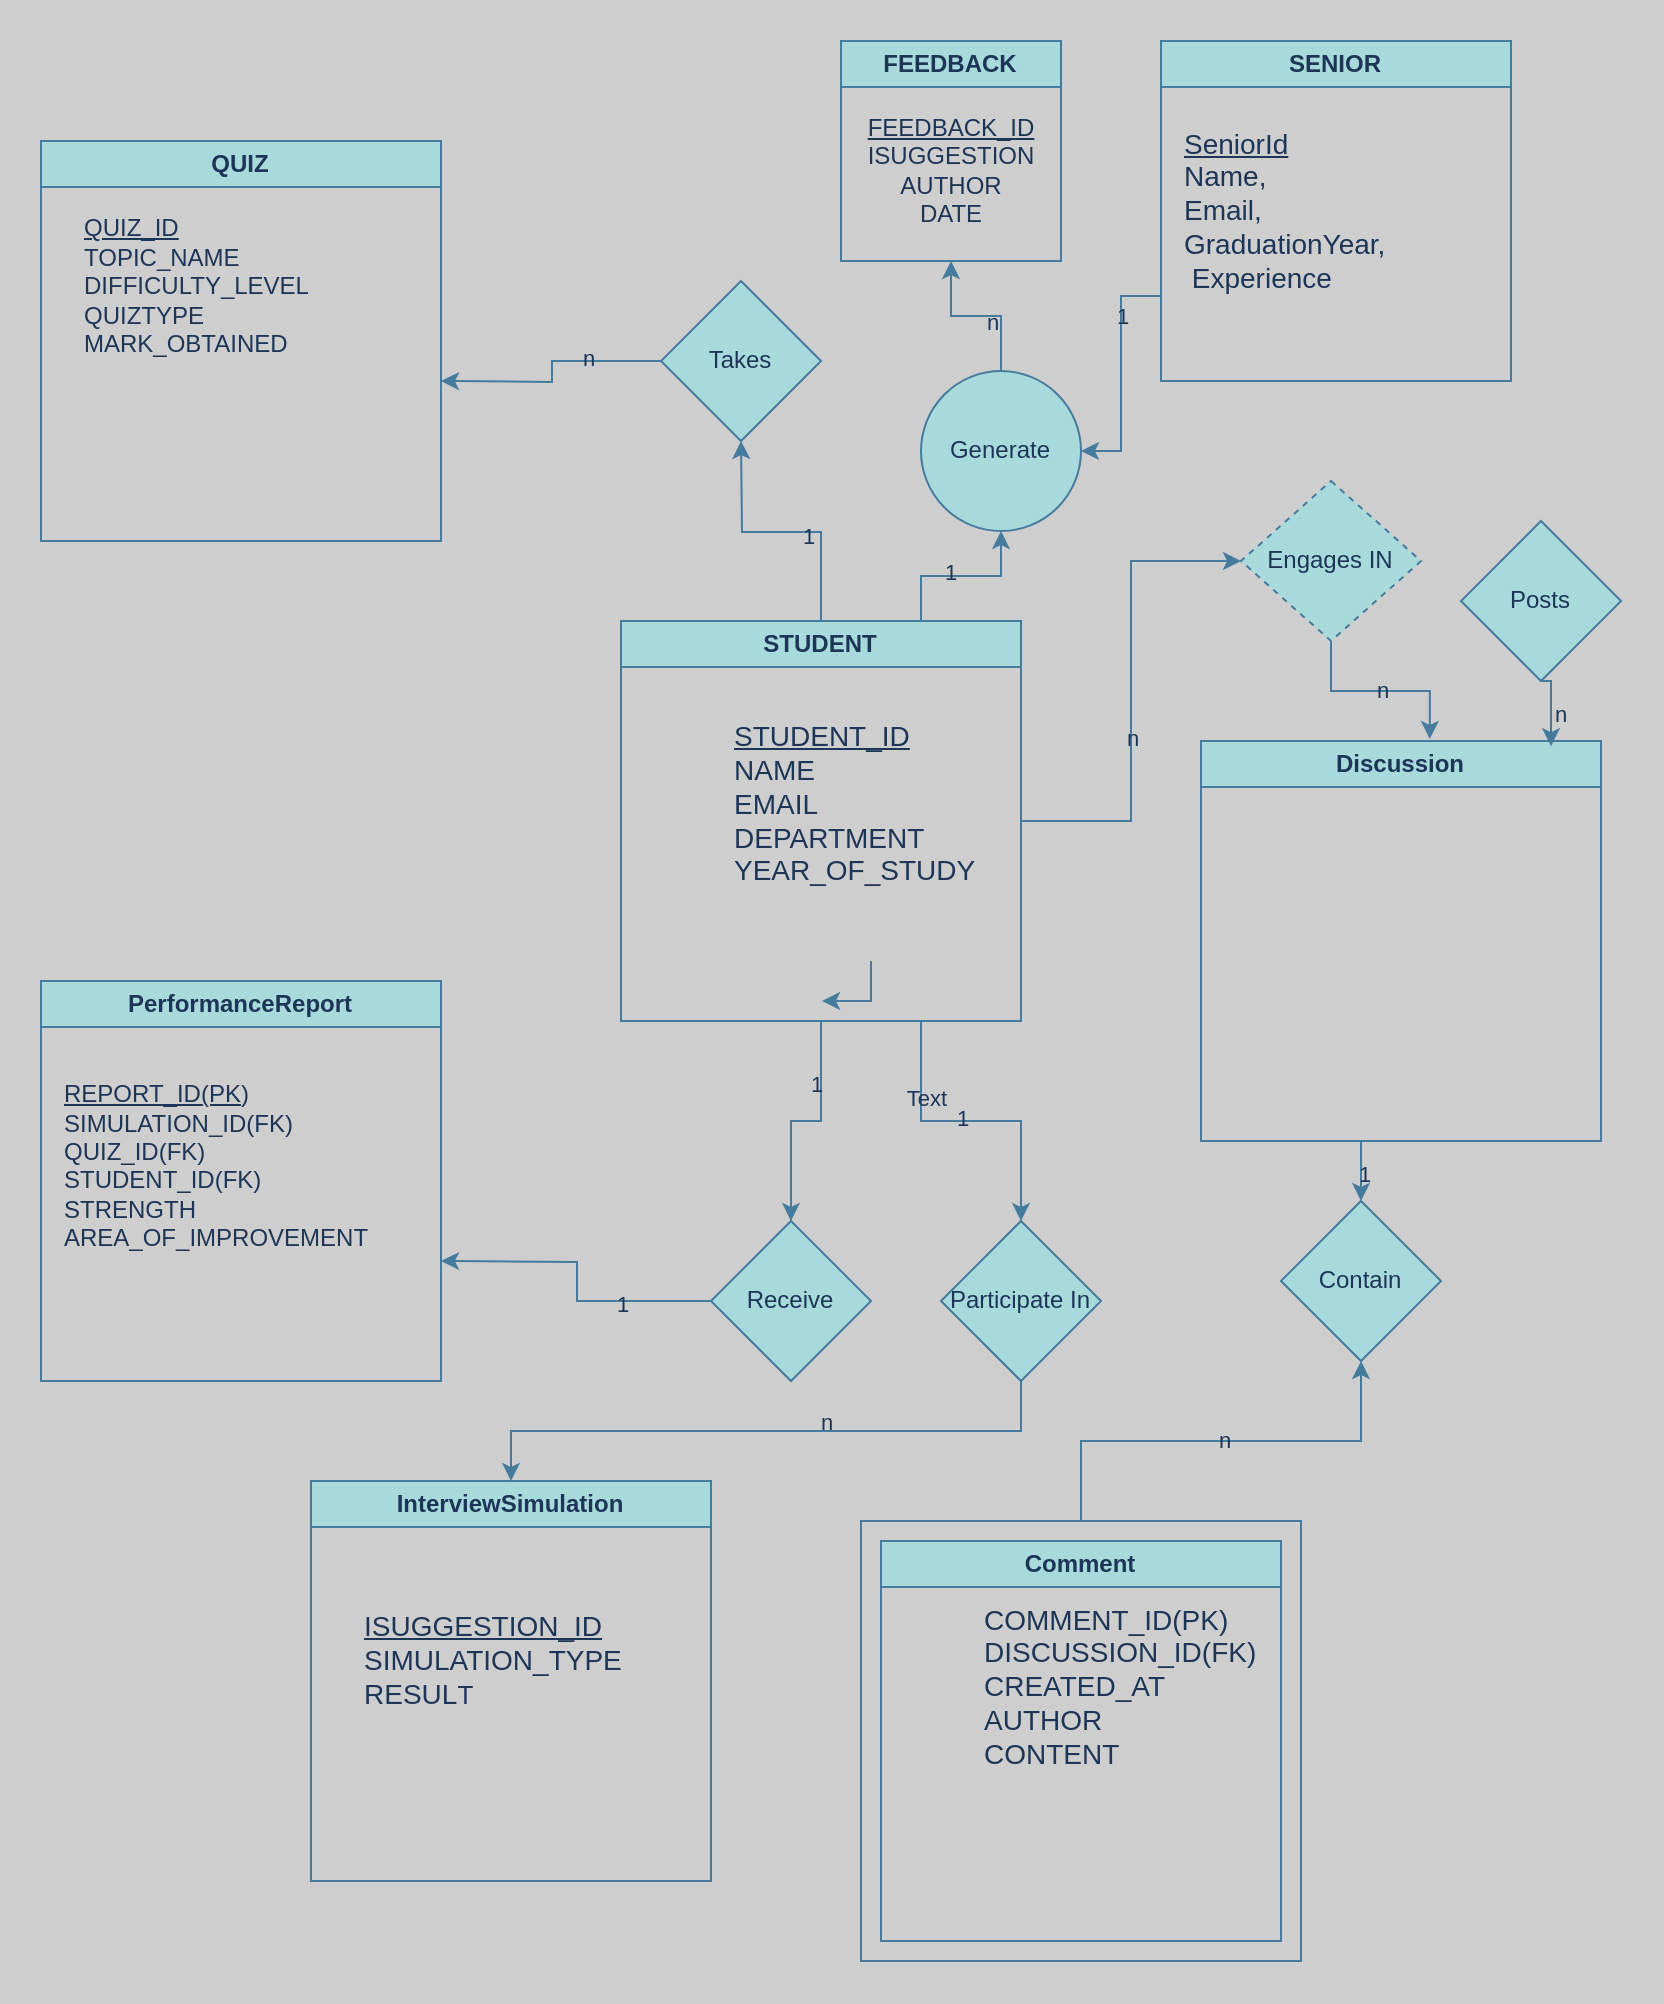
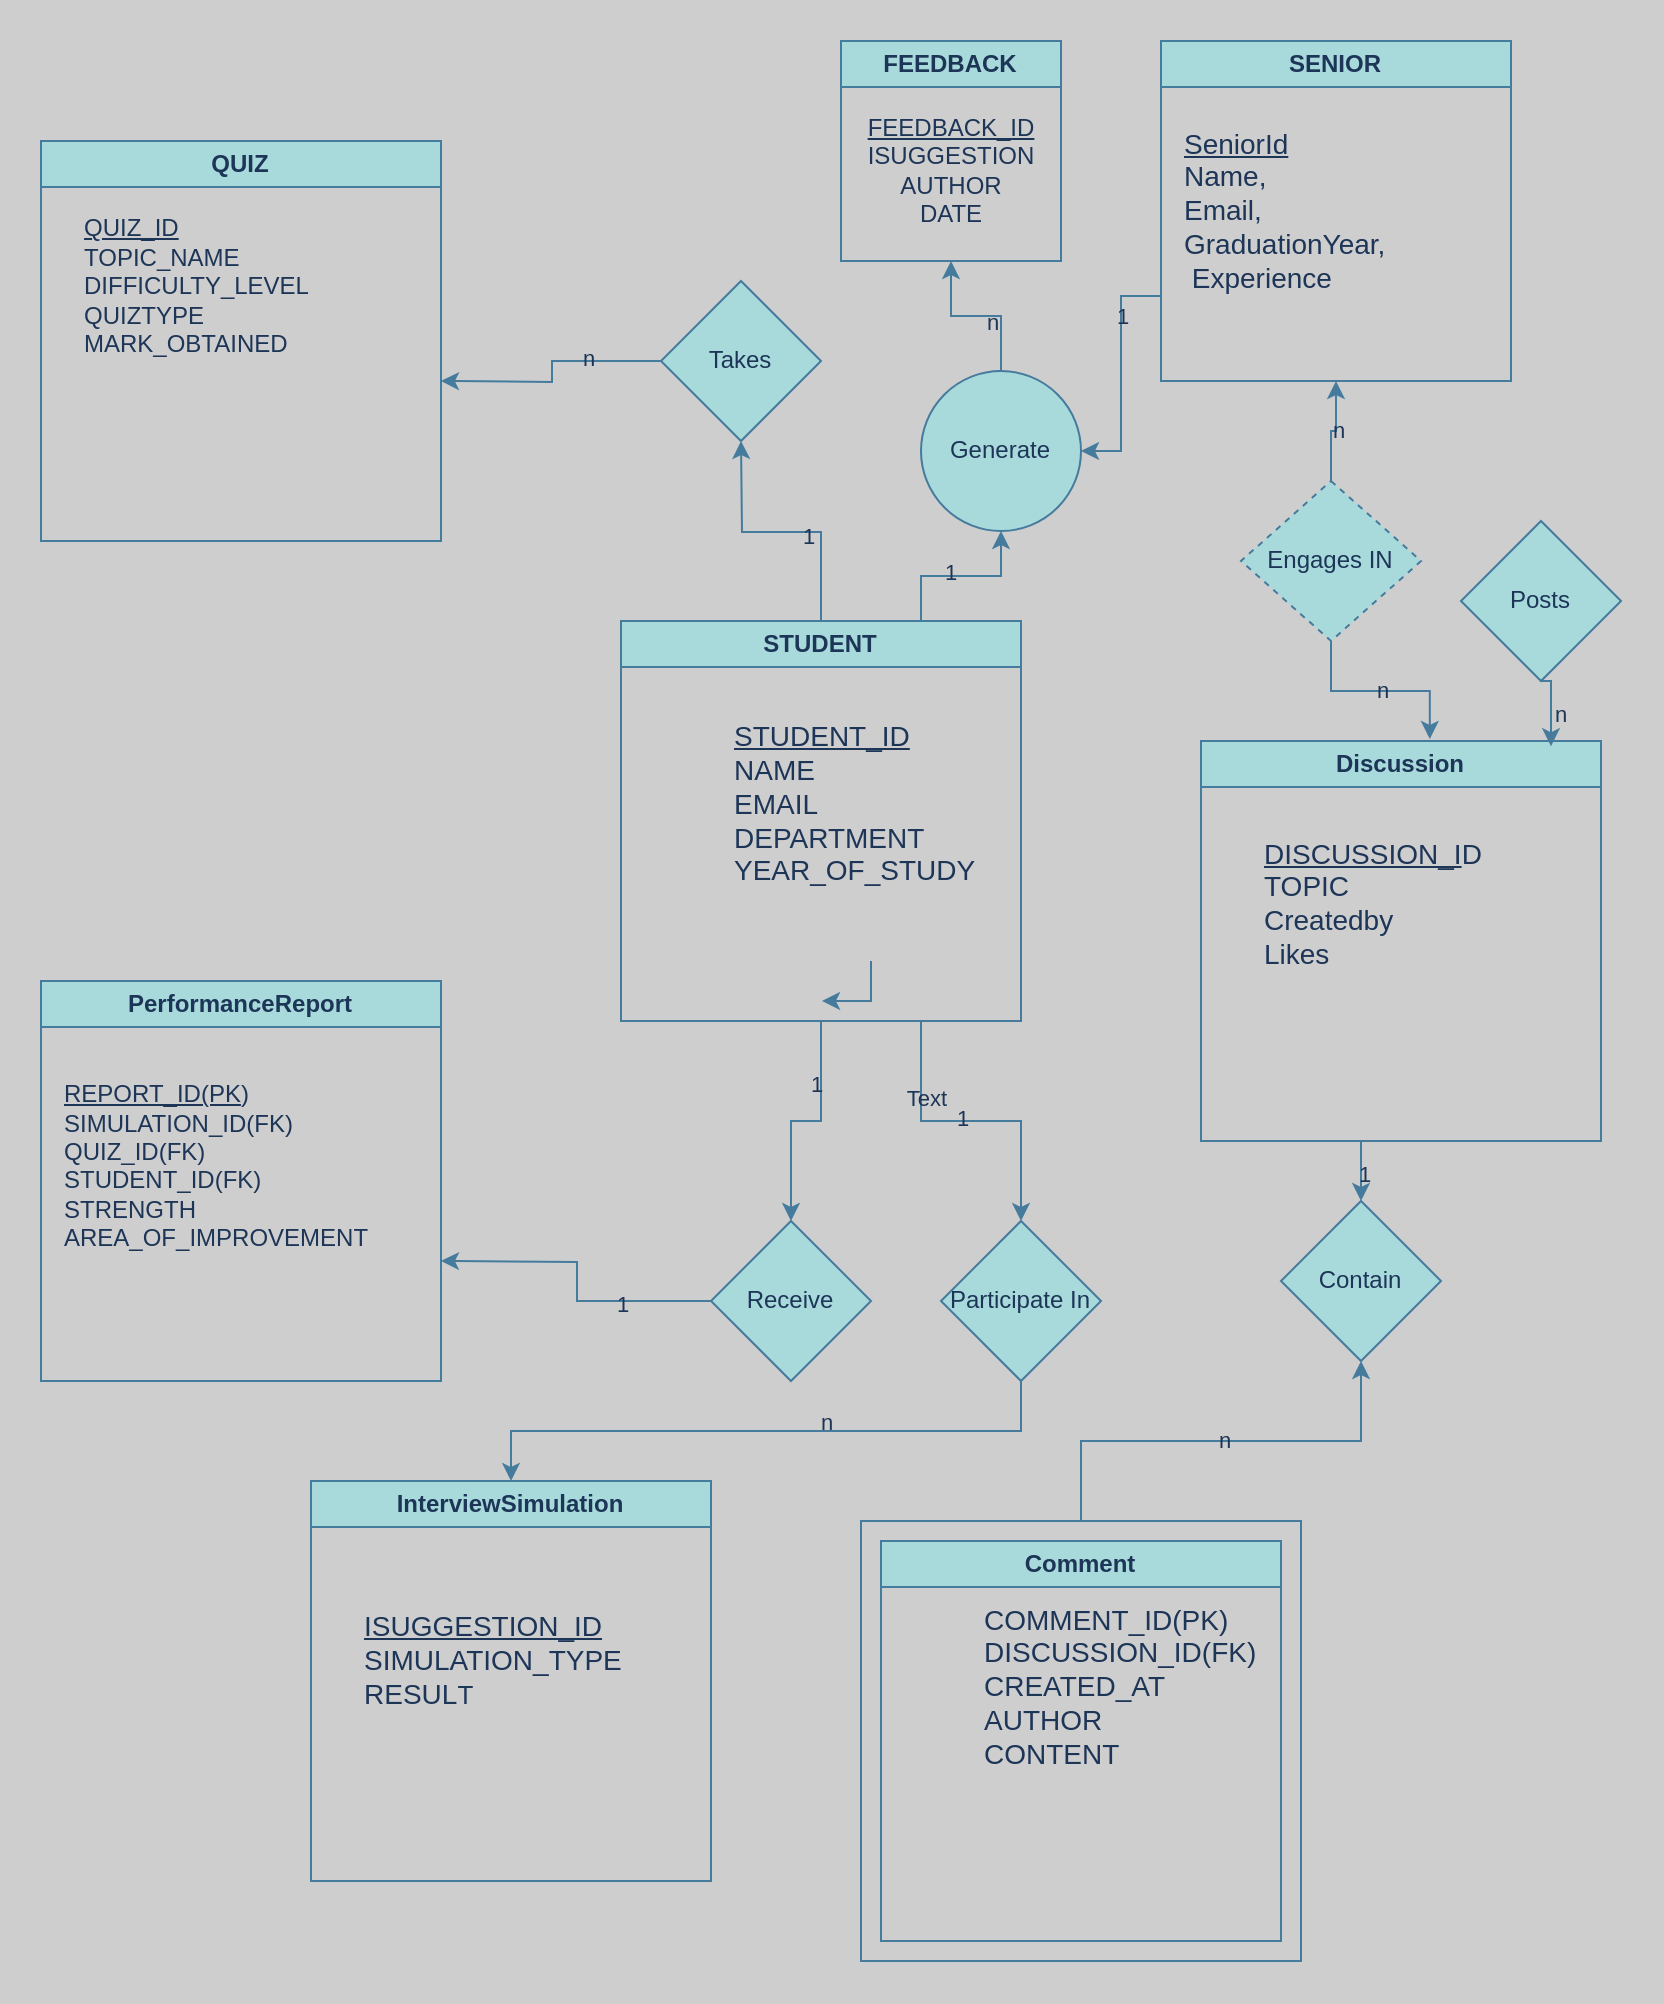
edge "Engages IN" -> "SENIOR": added, label "n"
edge "STUDENT" -> "Engages IN": removed, label "n"
node "DISCUSSION_ID TOPIC Createdby Likes": added
